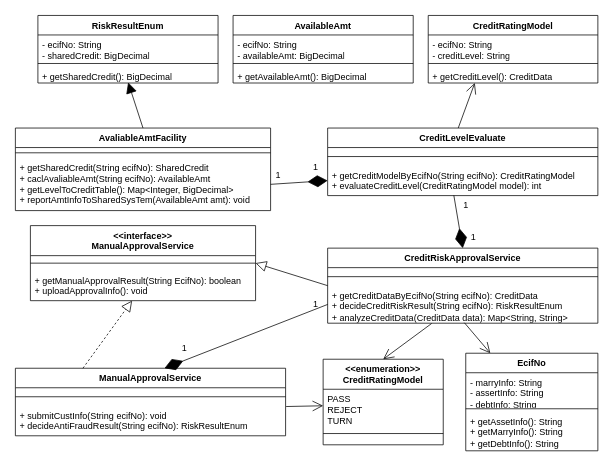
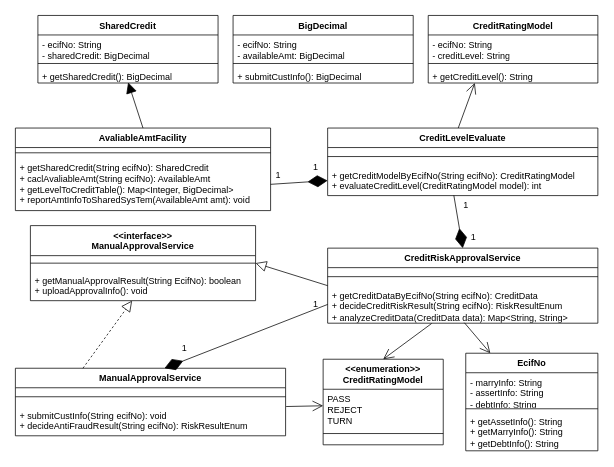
node "RiskResultEnum": label "RiskResultEnum" -> "SharedCredit"
node "AvailableAmt": label "AvailableAmt" -> "BigDecimal"
node "+ getAvailableAmt(): BigDecimal": label "+ getAvailableAmt(): BigDecimal" -> "+ submitCustInfo(): BigDecimal"
node "+ getCreditLevel(): CreditData": label "+ getCreditLevel(): CreditData" -> "+ getCreditLevel(): String"
